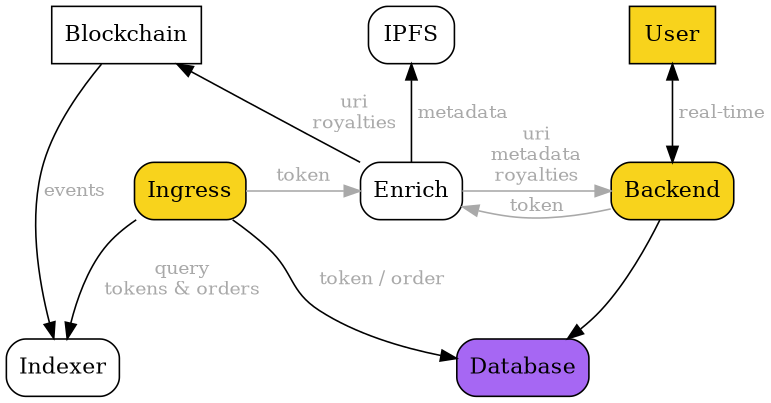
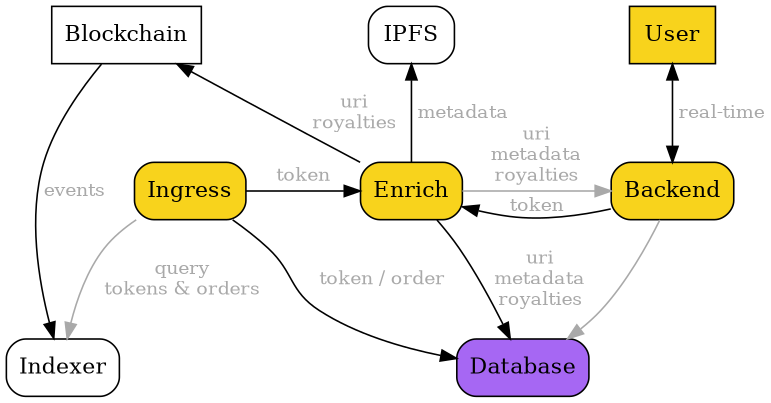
edge "Ingress" -> "Enrich": color darkgray -> black
node "Enrich": fillcolor white -> #f8d31c
edge "Backend" -> "Enrich": color darkgray -> black
edge "Ingress" -> "Indexer": color black -> darkgray
edge "Enrich" -> "Database": added, label "uri metadata royalties"
edge "Backend" -> "Database": color black -> darkgray
